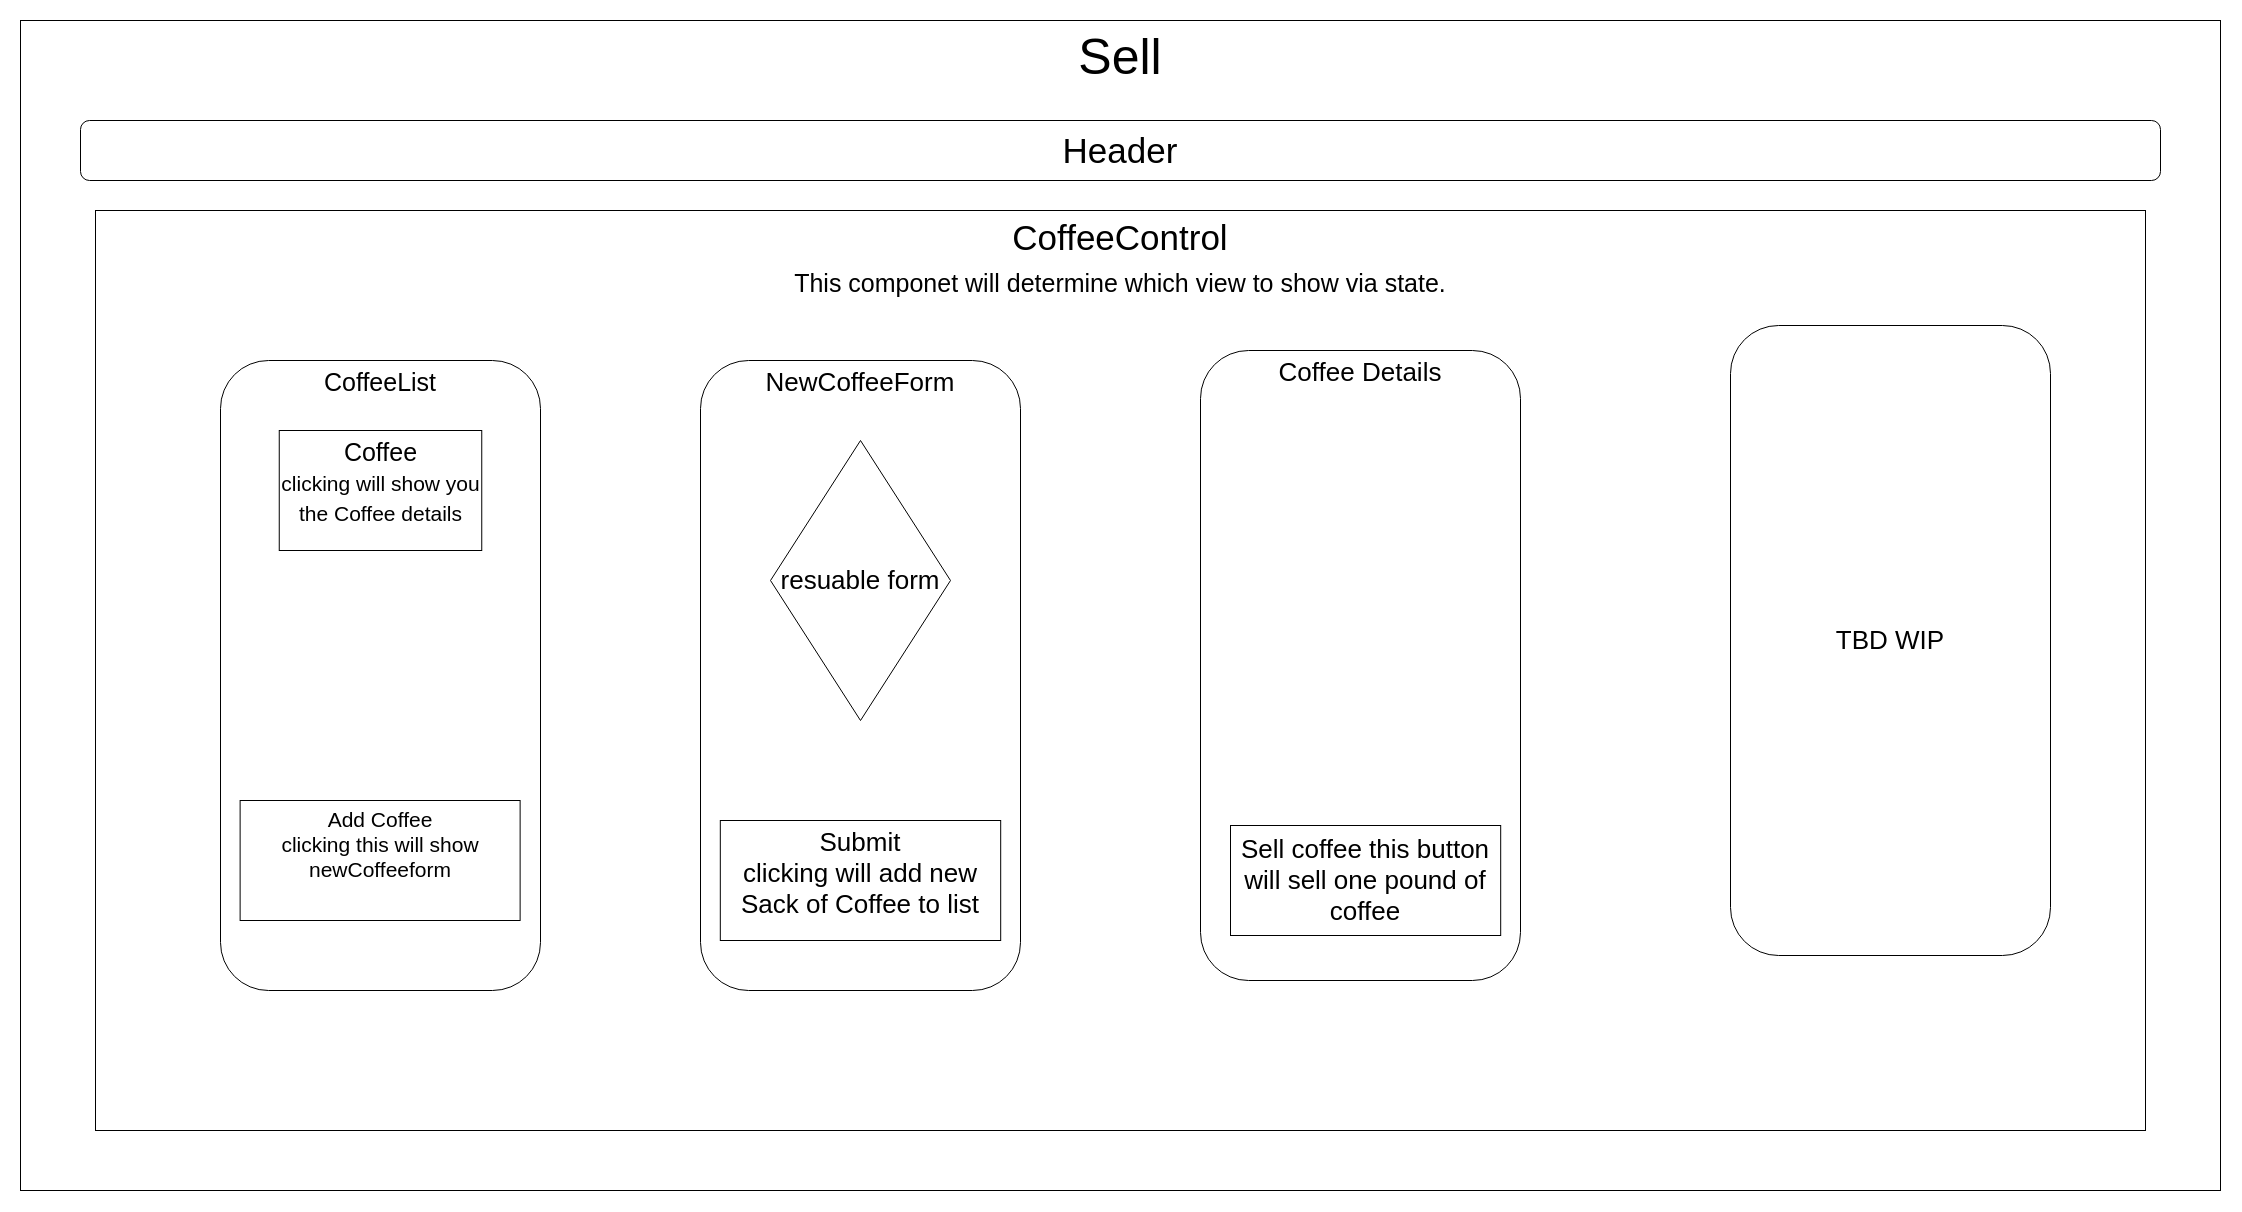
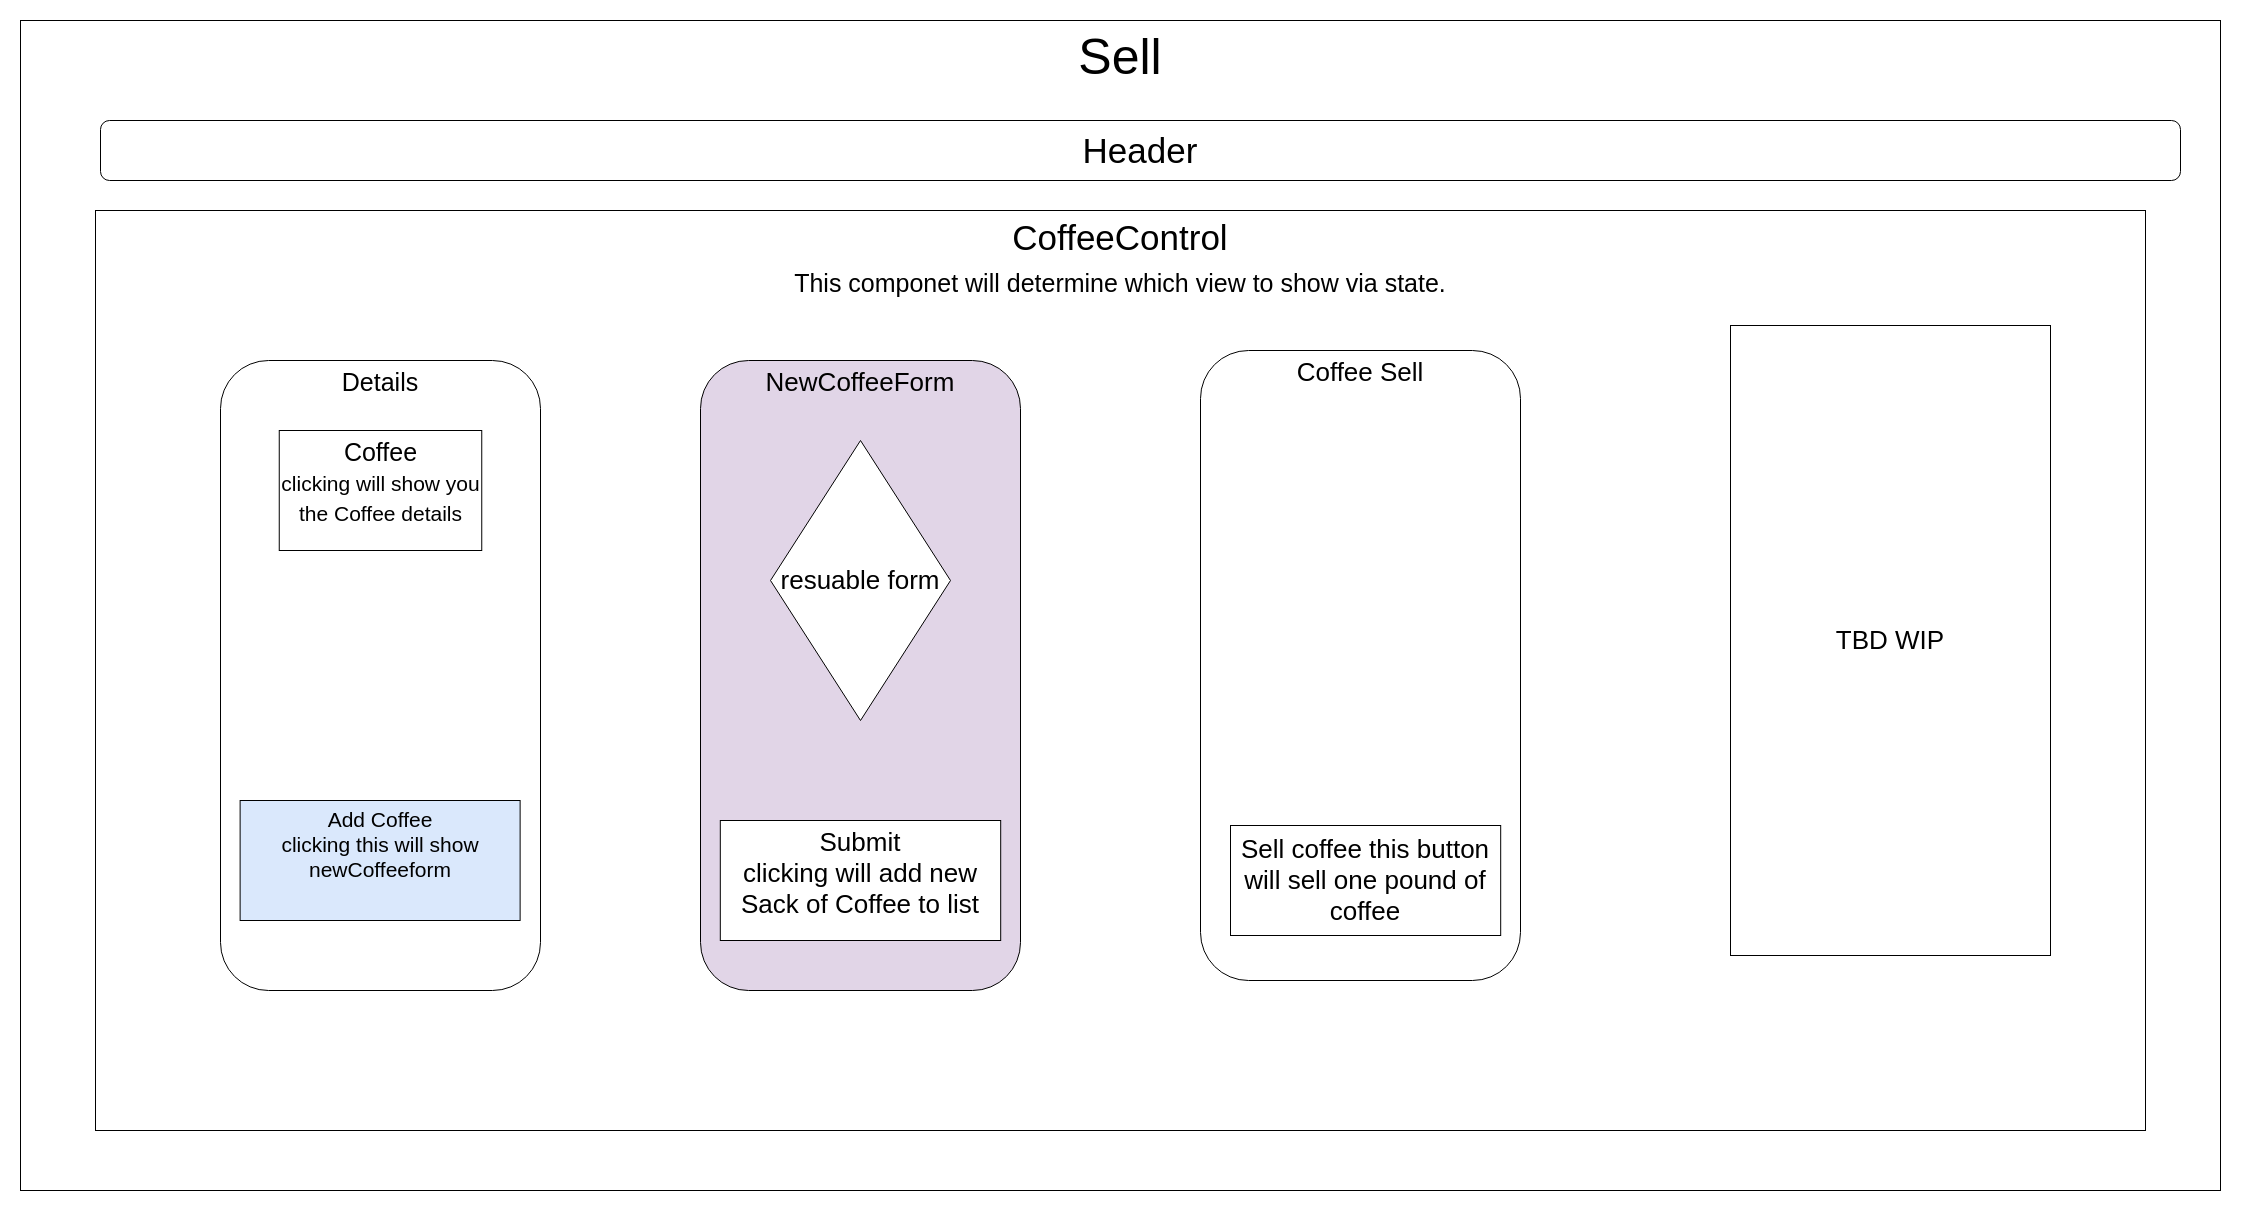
node "Header": moved (1121, 151) -> (1141, 151)
node "Coffee Details": label "Coffee Details" -> "Coffee Sell"
node "CoffeeList": label "CoffeeList" -> "Details"
node "NewCoffeeForm": fillcolor #ffffff -> #e1d5e7
node "TBD WIP": shape rounded rectangle -> rectangle
node "Add Coffee clicking this will show newCoffeeform": fillcolor #ffffff -> #dae8fc
